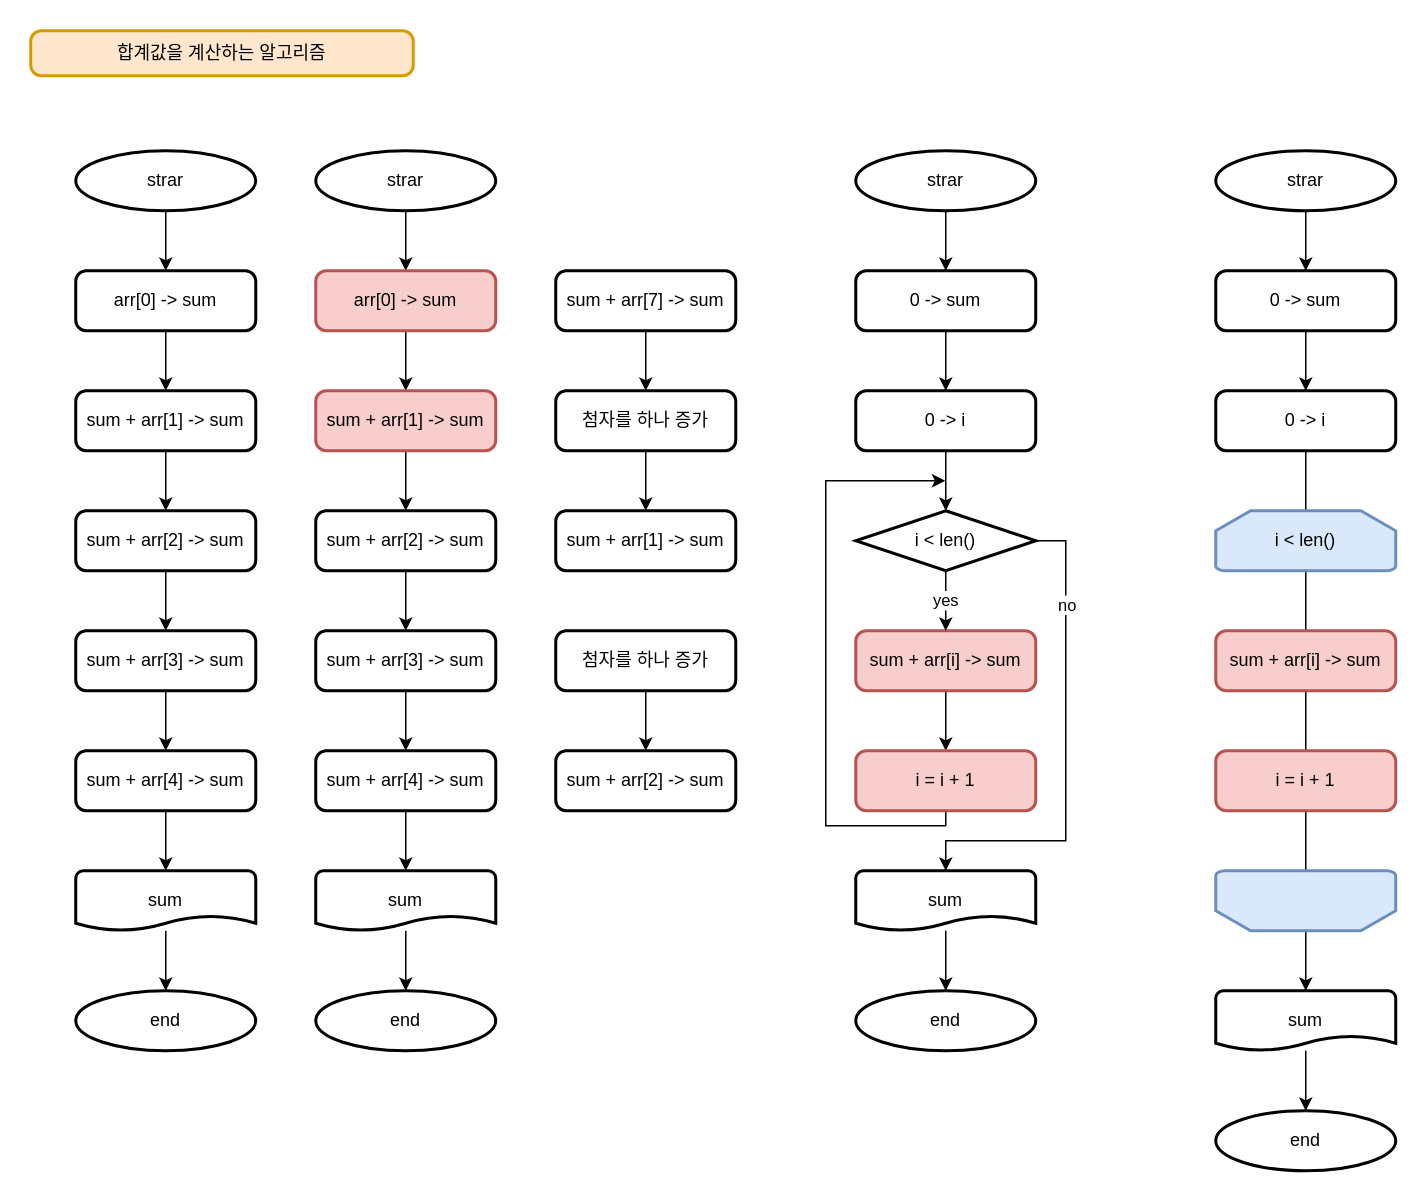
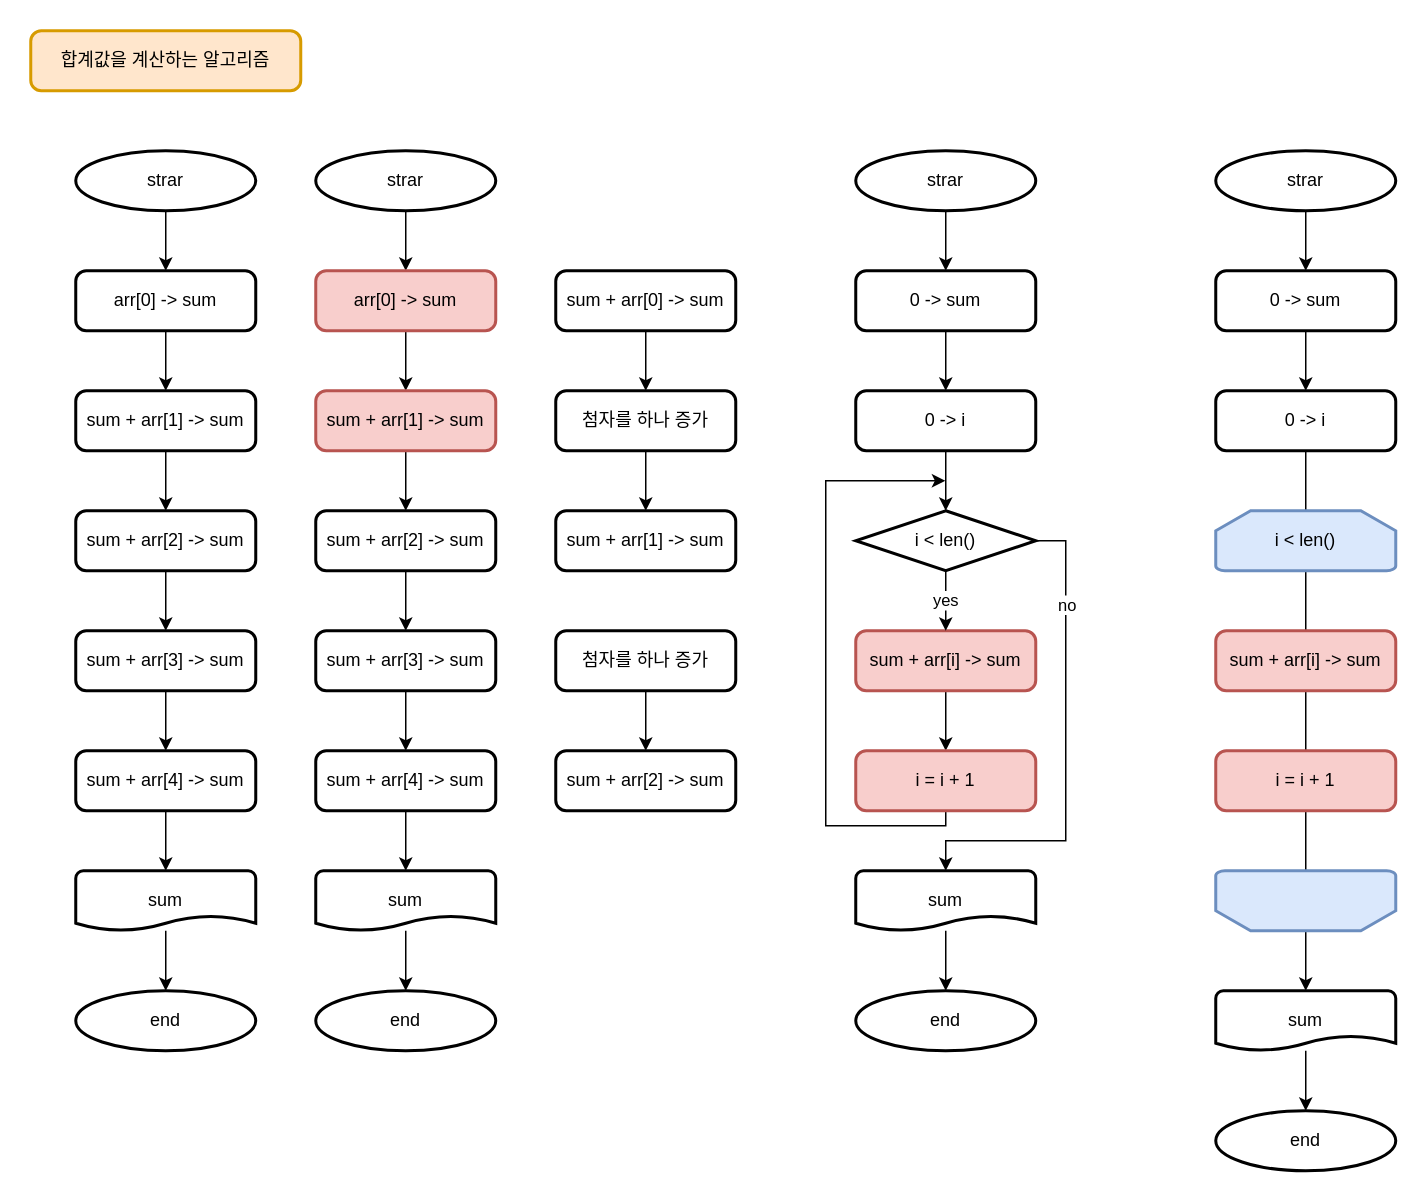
node "합계값을 계산하는 알고리즘": size 383x45 -> 270x60
node "sum + arr[7] -> sum": label "sum + arr[7] -> sum" -> "sum + arr[0] -> sum"
